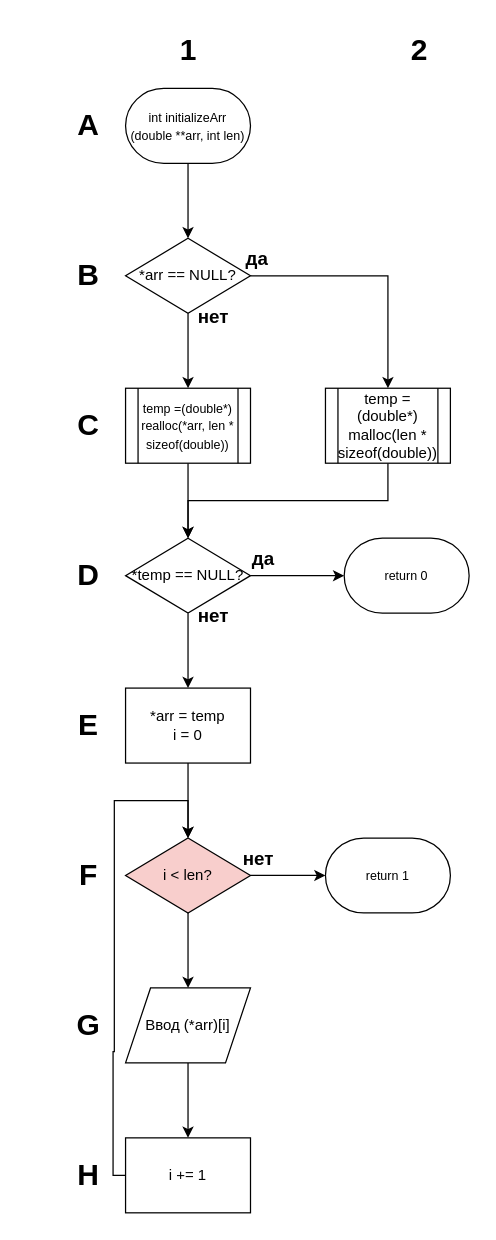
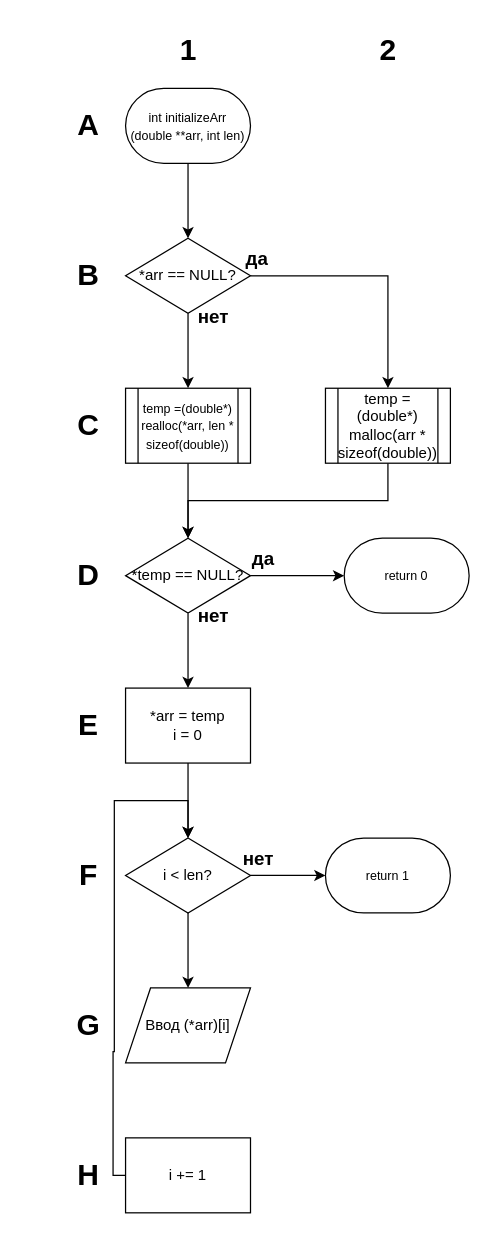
node "2": moved (419, 51) -> (388, 51)
node "temp = (double*) malloc(len * sizeof(double))": label "temp = (double*) malloc(len * sizeof(double))" -> "temp = (double*) malloc(arr * sizeof(double))"
node "i < len?": fillcolor #f8cecc -> #ffffff
edge "Ввод (*arr)[i]" -> "i += 1": removed
